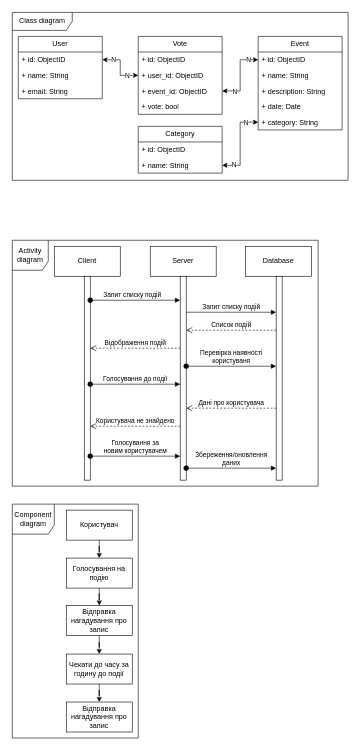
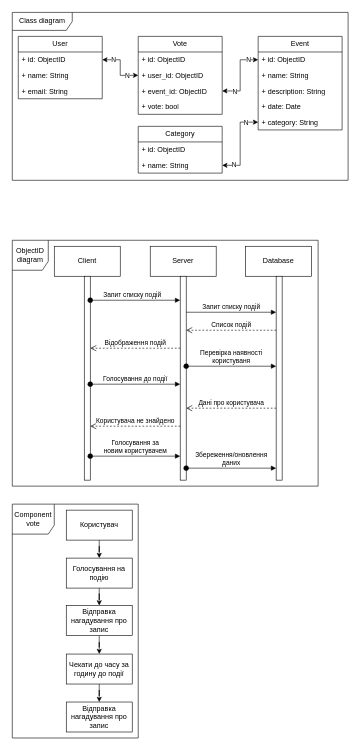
node "Activity diagram": label "Activity diagram" -> "ObjectID diagram"
node "Component diagram": label "Component diagram" -> "Component vote"
